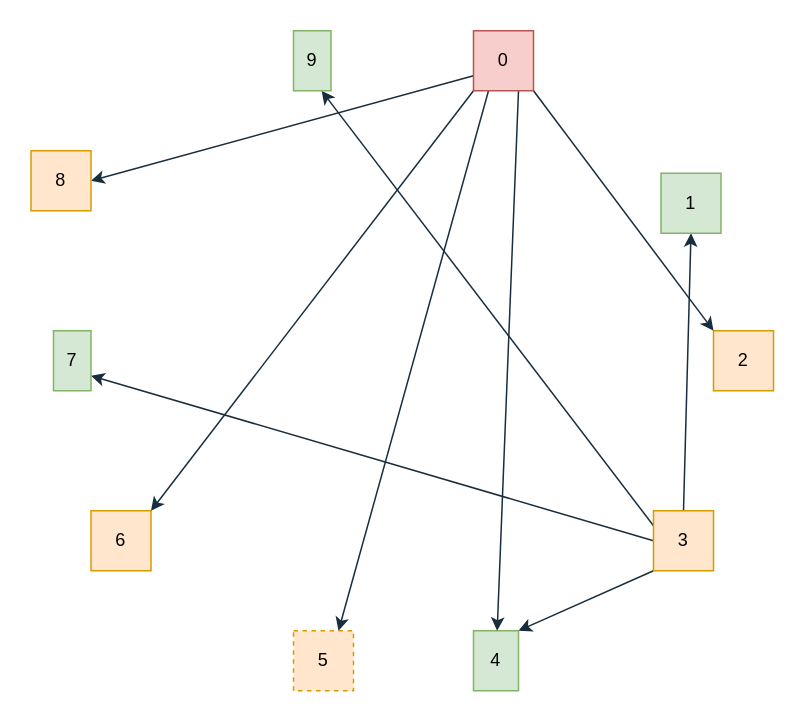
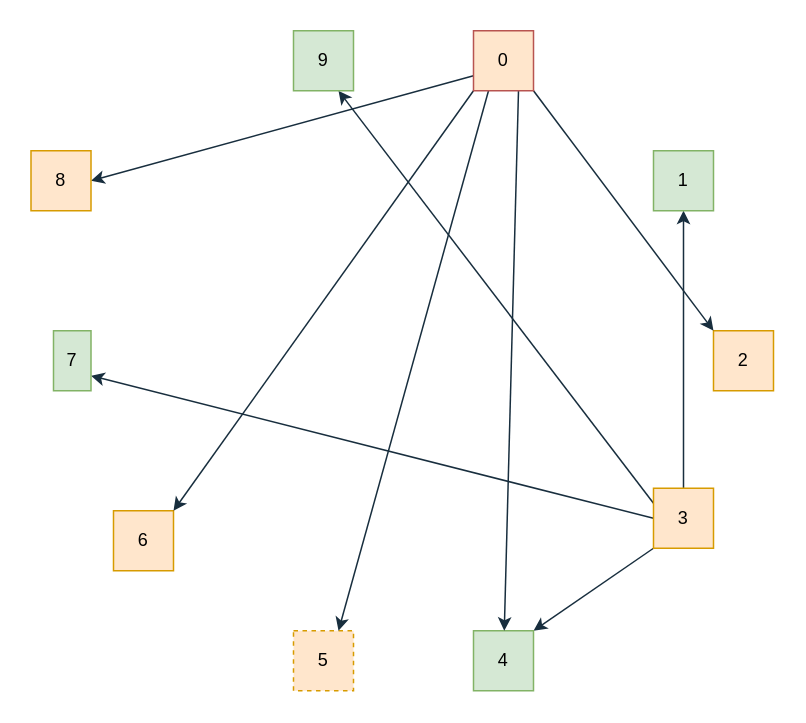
node "9": size 38x60 -> 60x60
node "0": fillcolor #f8cecc -> #ffe6cc
node "1": moved (691, 203) -> (683, 181)
node "6": moved (121, 541) -> (143, 541)
node "3": moved (683, 541) -> (683, 518)
node "4": size 45x60 -> 60x60
